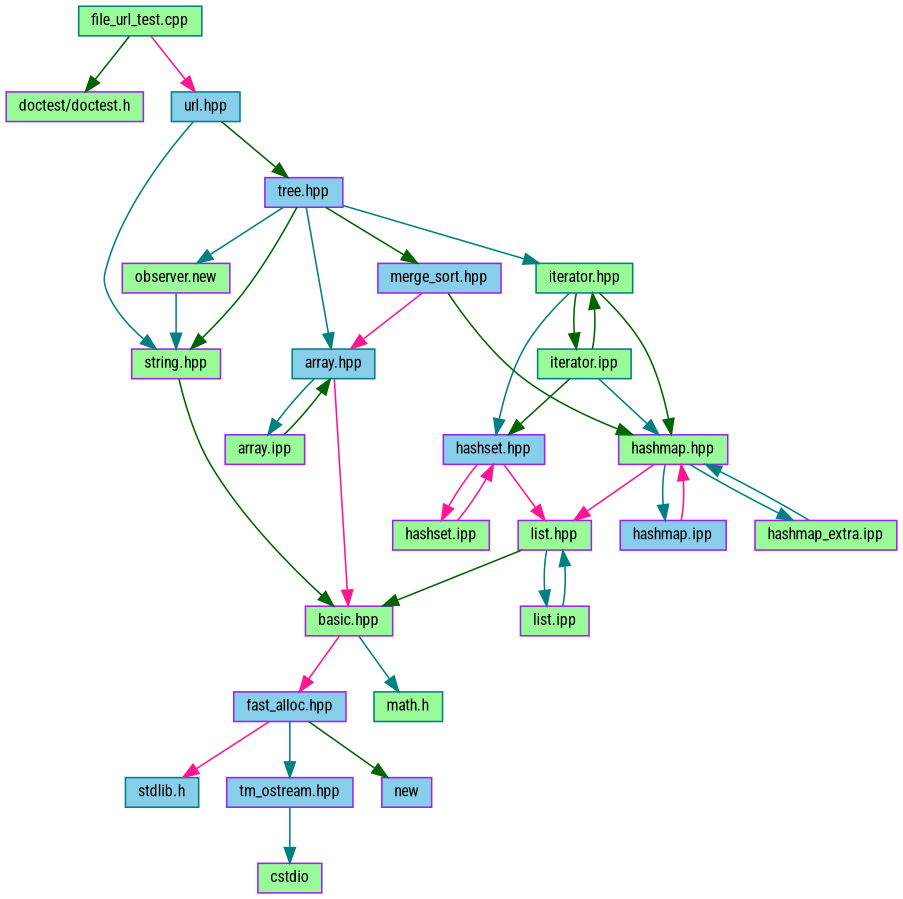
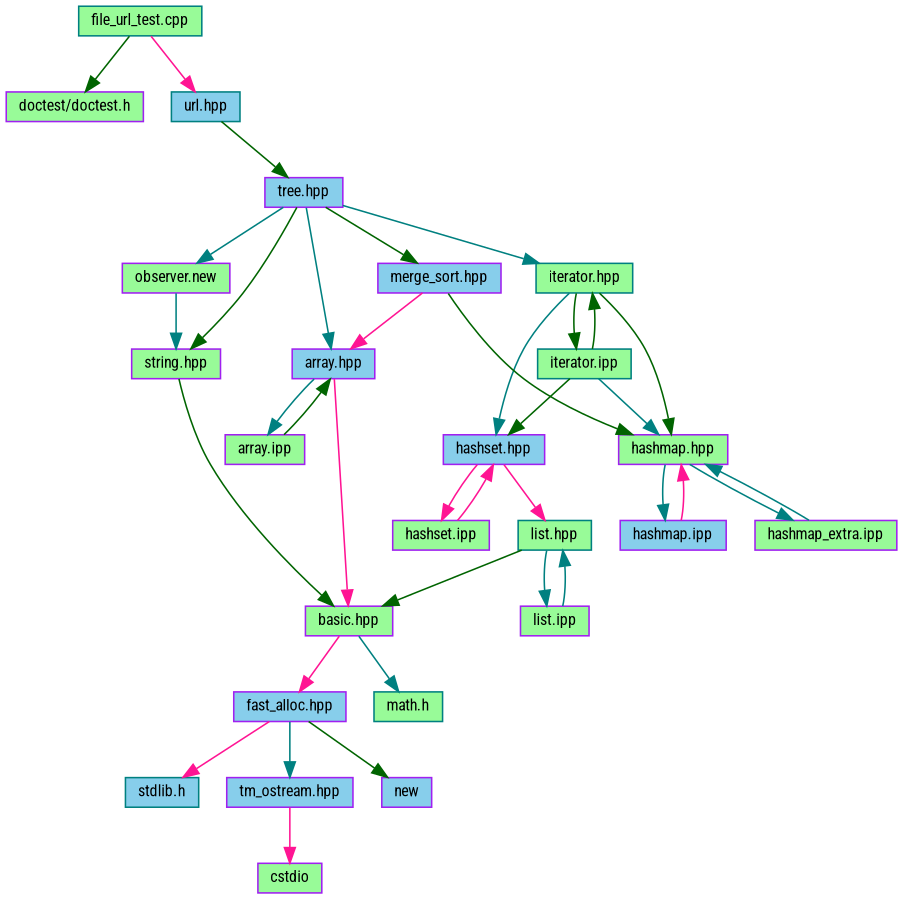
edge "url.hpp" -> "string.hpp": removed
node "array.hpp": color teal -> purple
edge "hashmap.hpp" -> "list.hpp": removed
node "list.hpp": color purple -> teal
edge "tm_ostream.hpp" -> "cstdio": color teal -> deeppink
